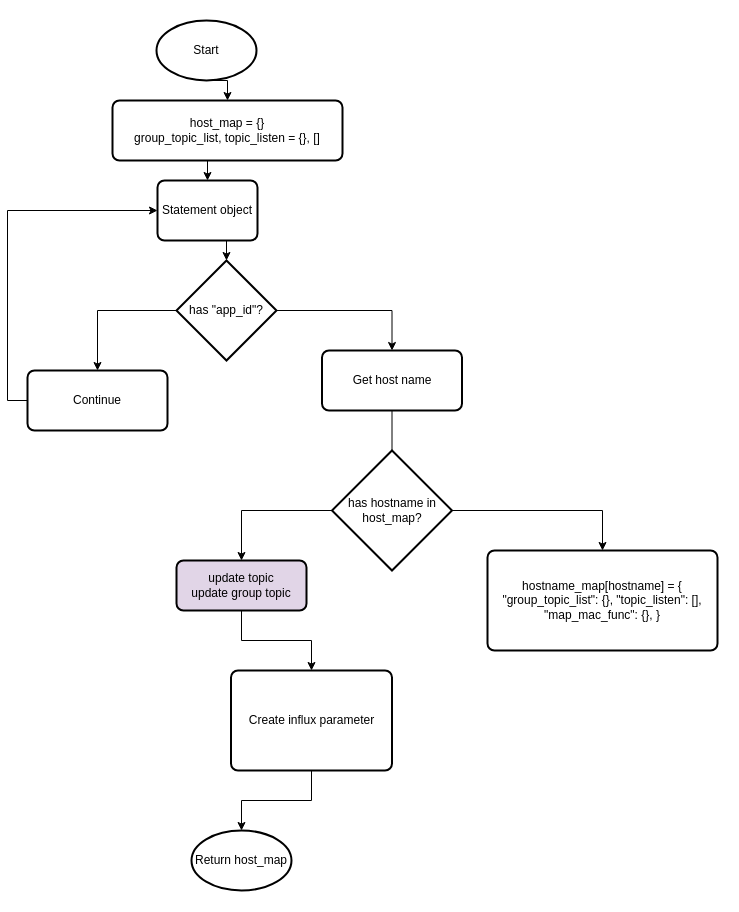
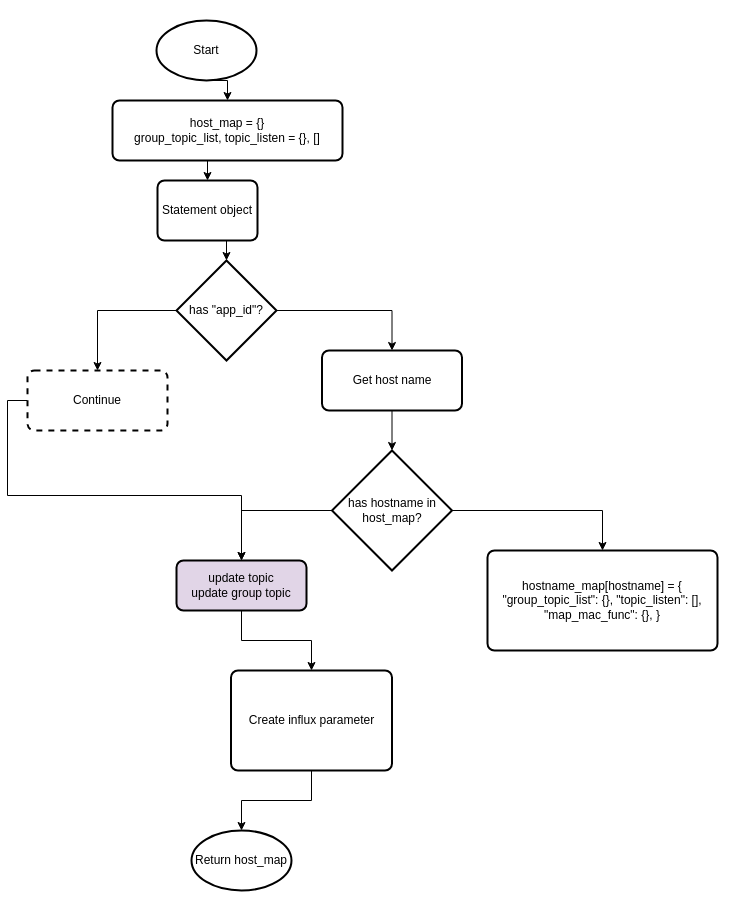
edge "Continue" -> "Statement object": now "Continue" -> "update topic update group topic"
node "Continue": style solid -> dashed
edge "Get host name" -- "has hostname in host_map?": arrowhead none -> classic
